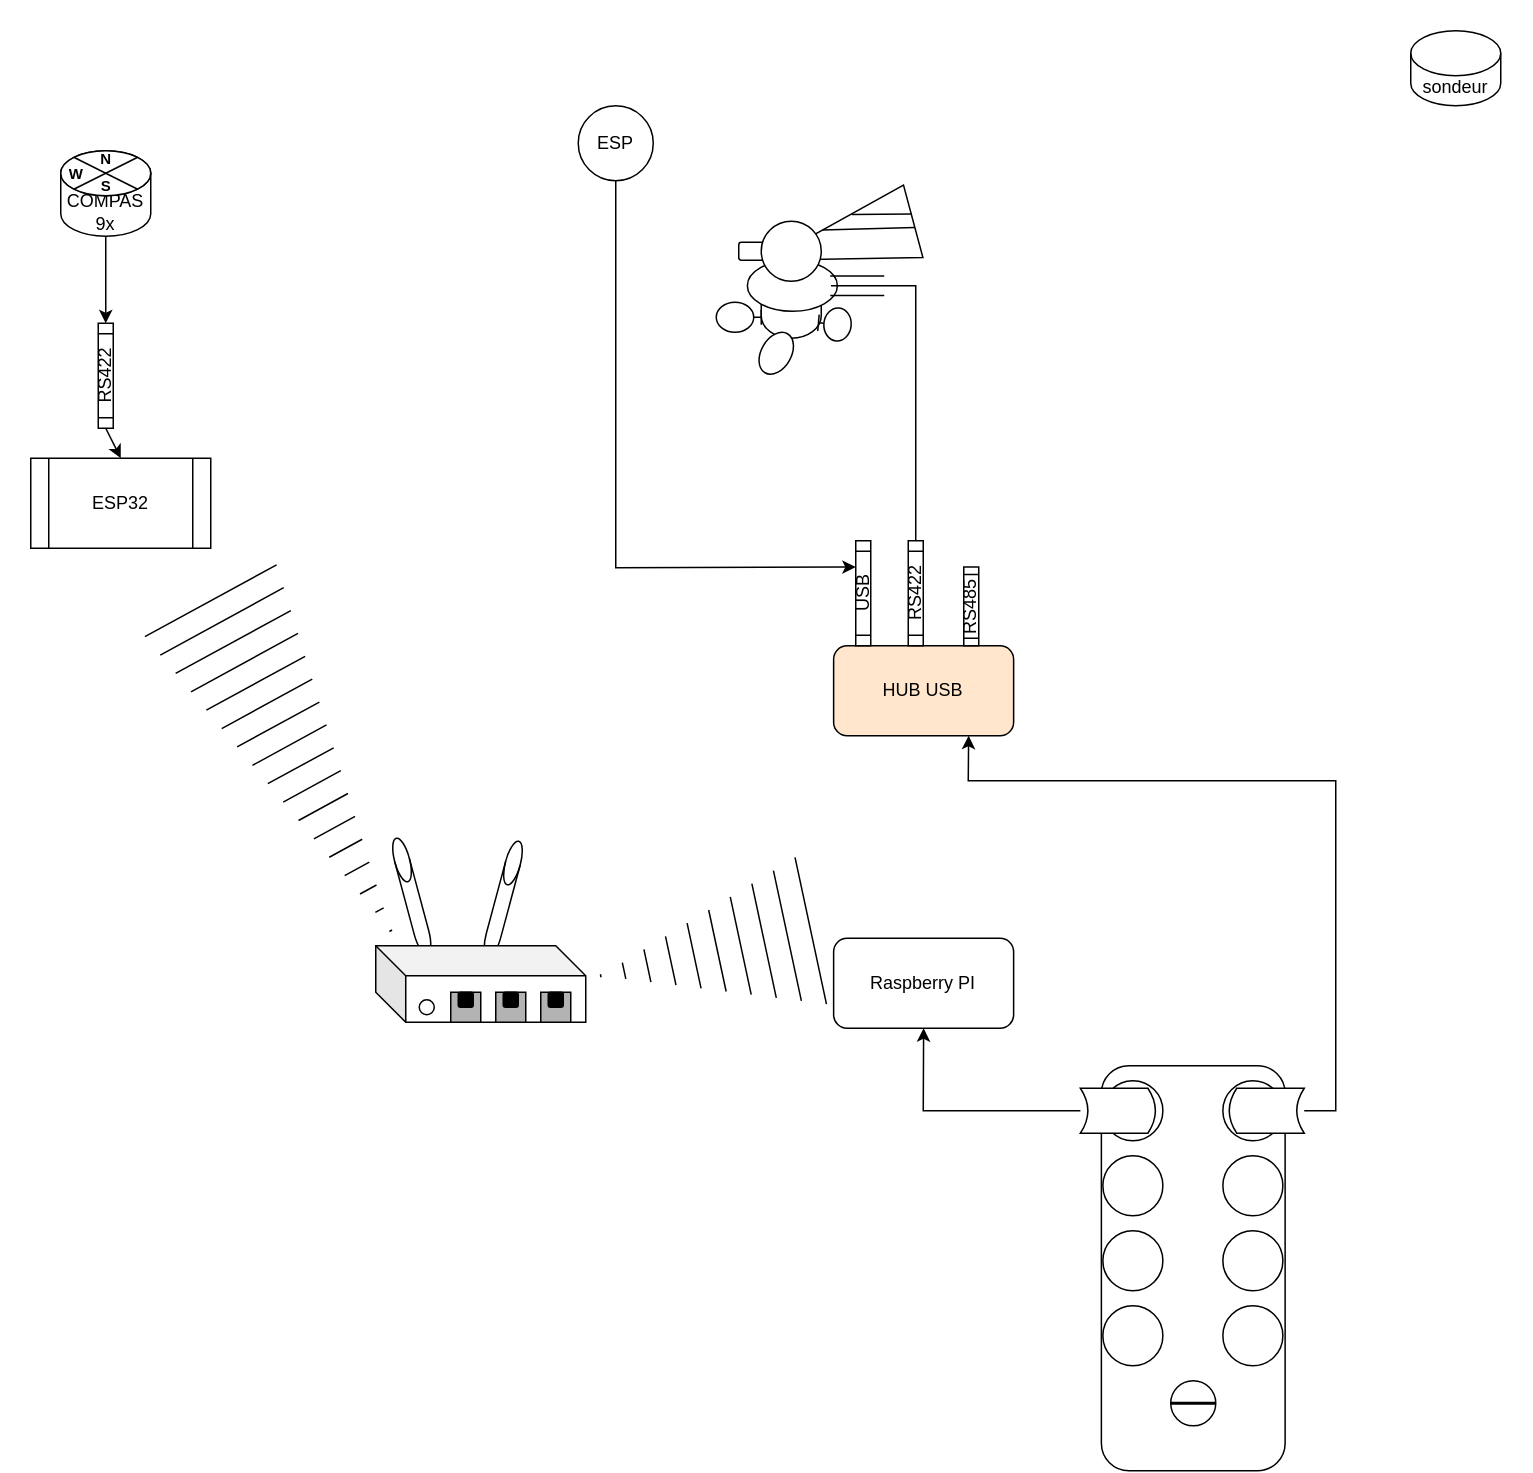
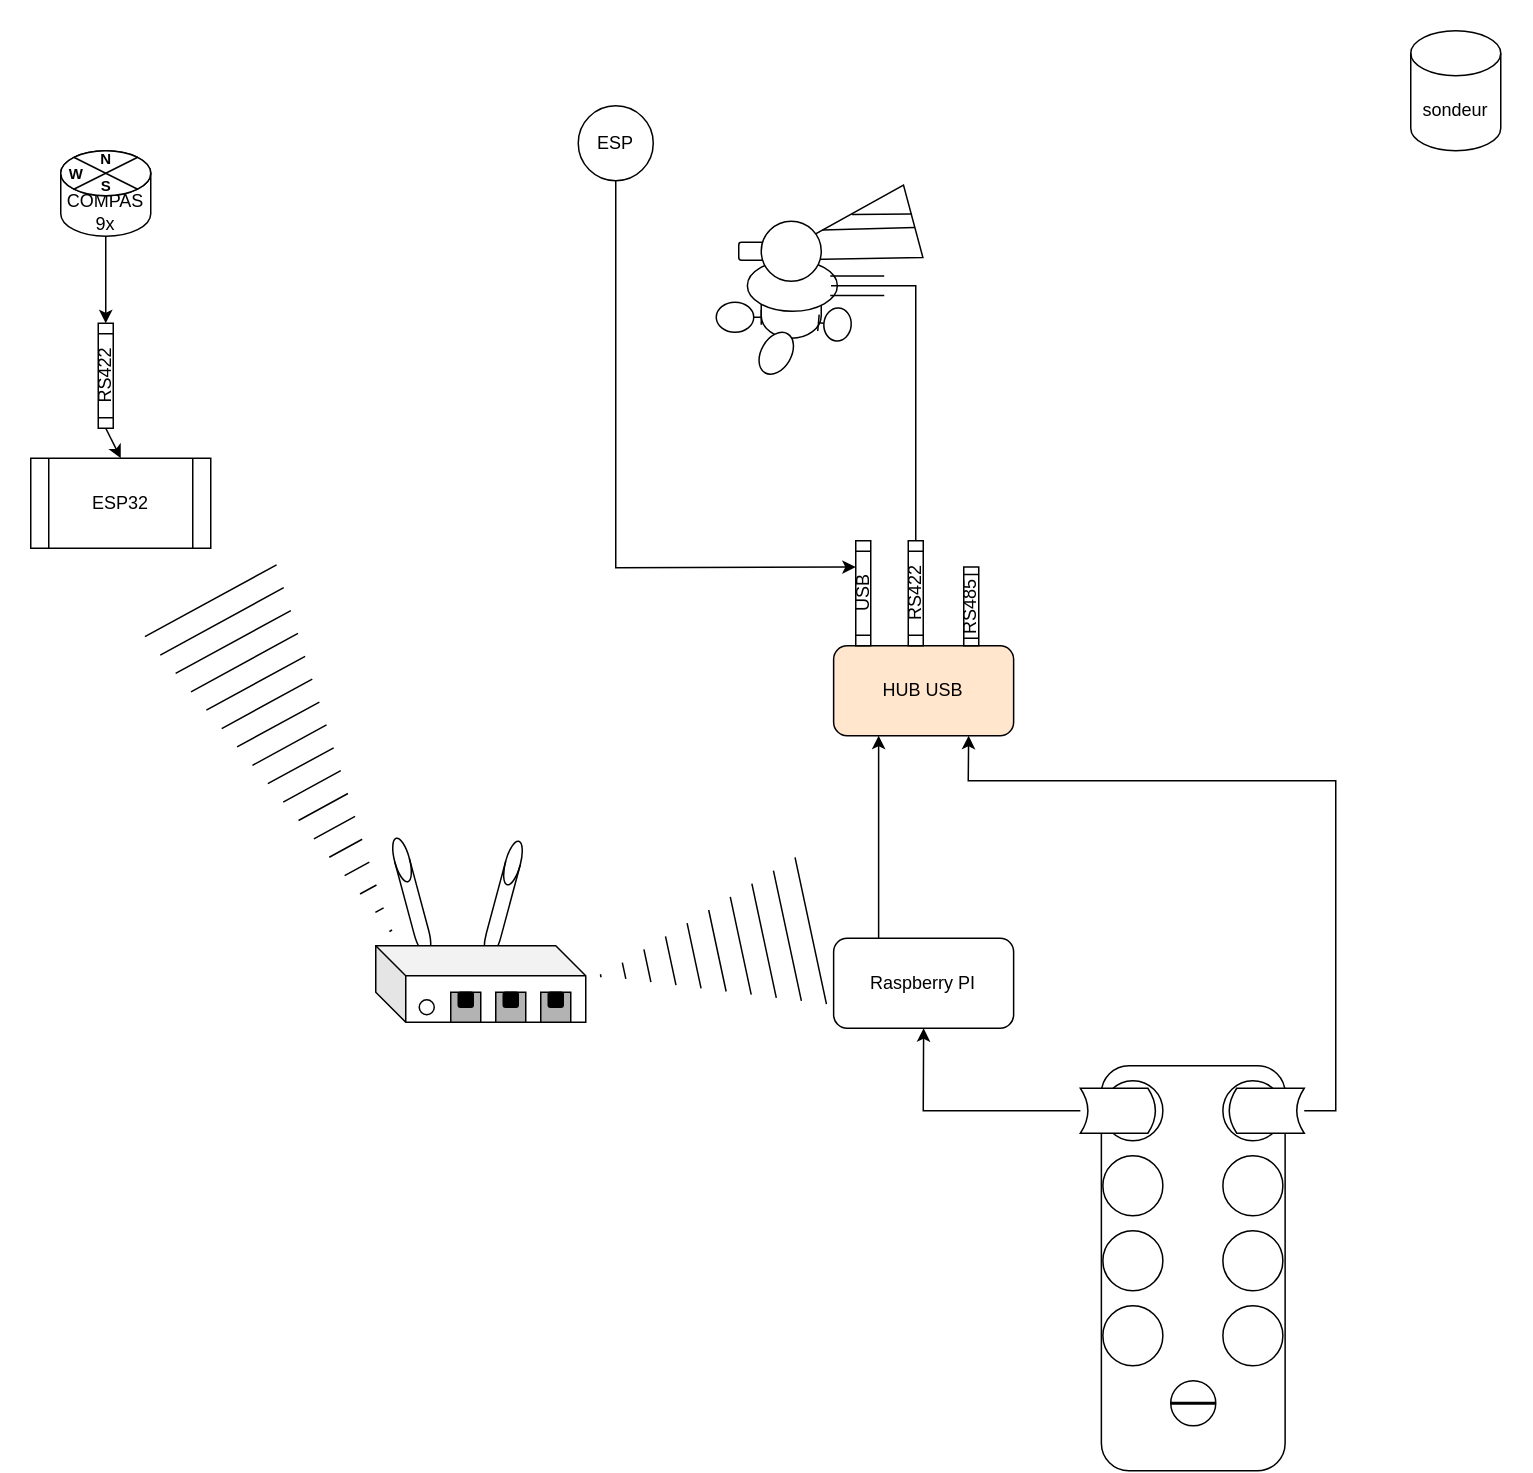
node "sondeur": size 90x75 -> 90x120
edge "Raspberry PI" -> "HUB USB": added
